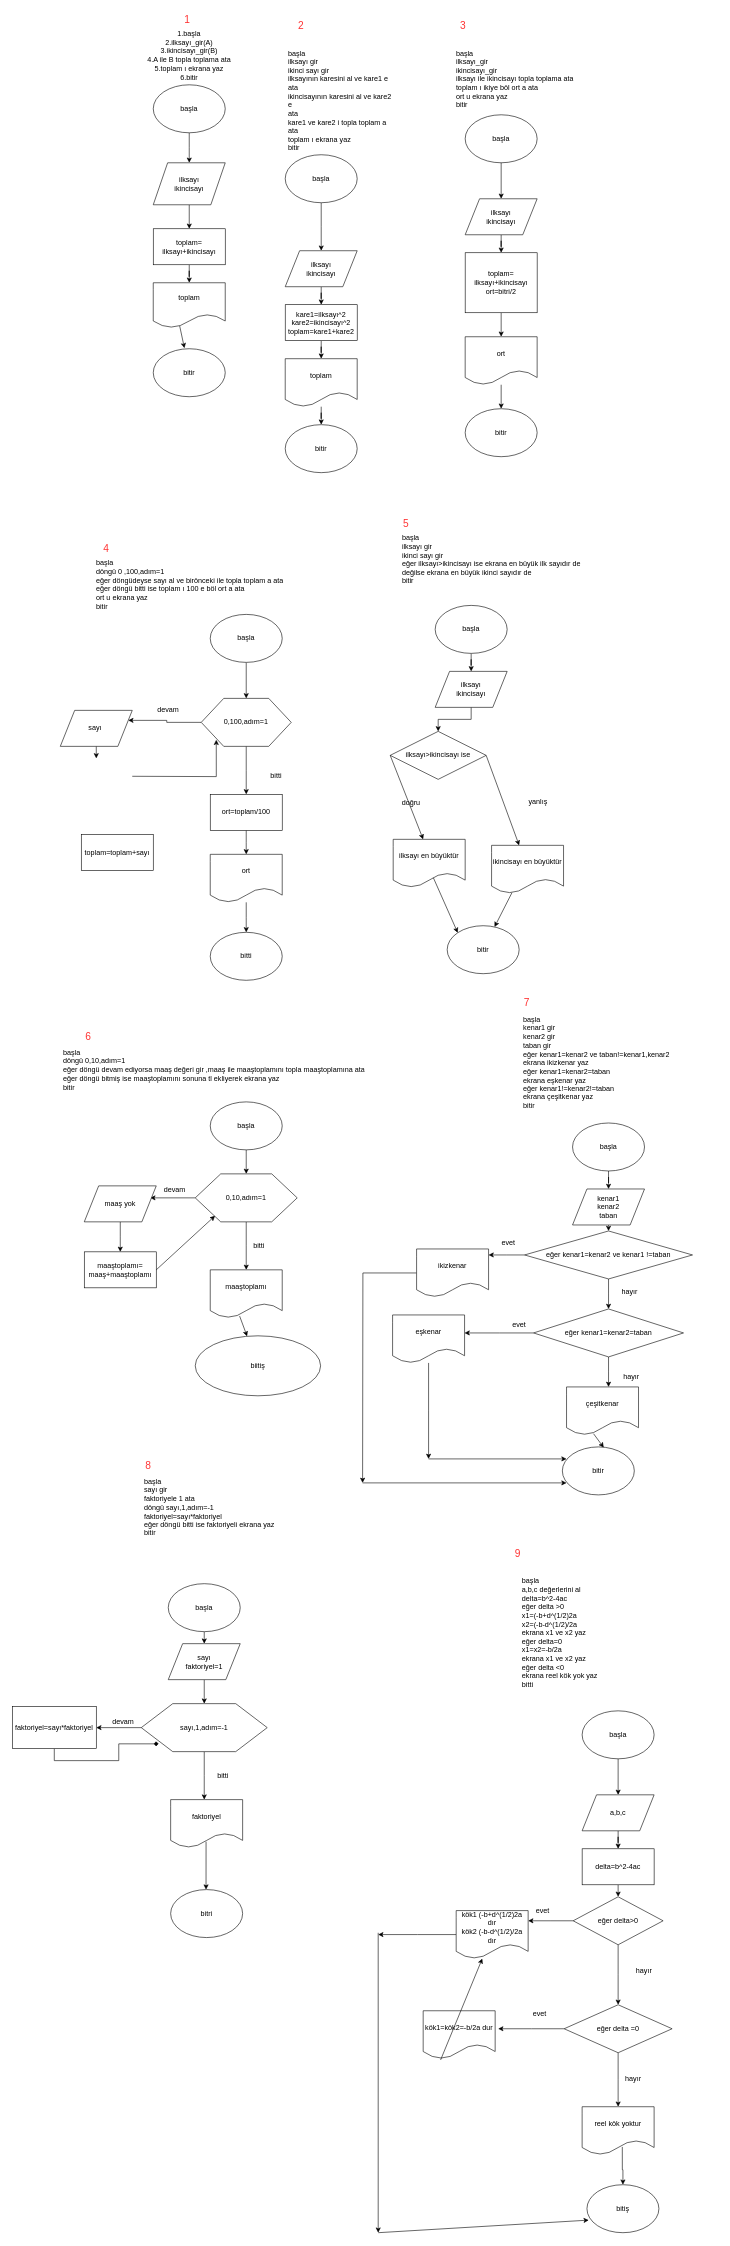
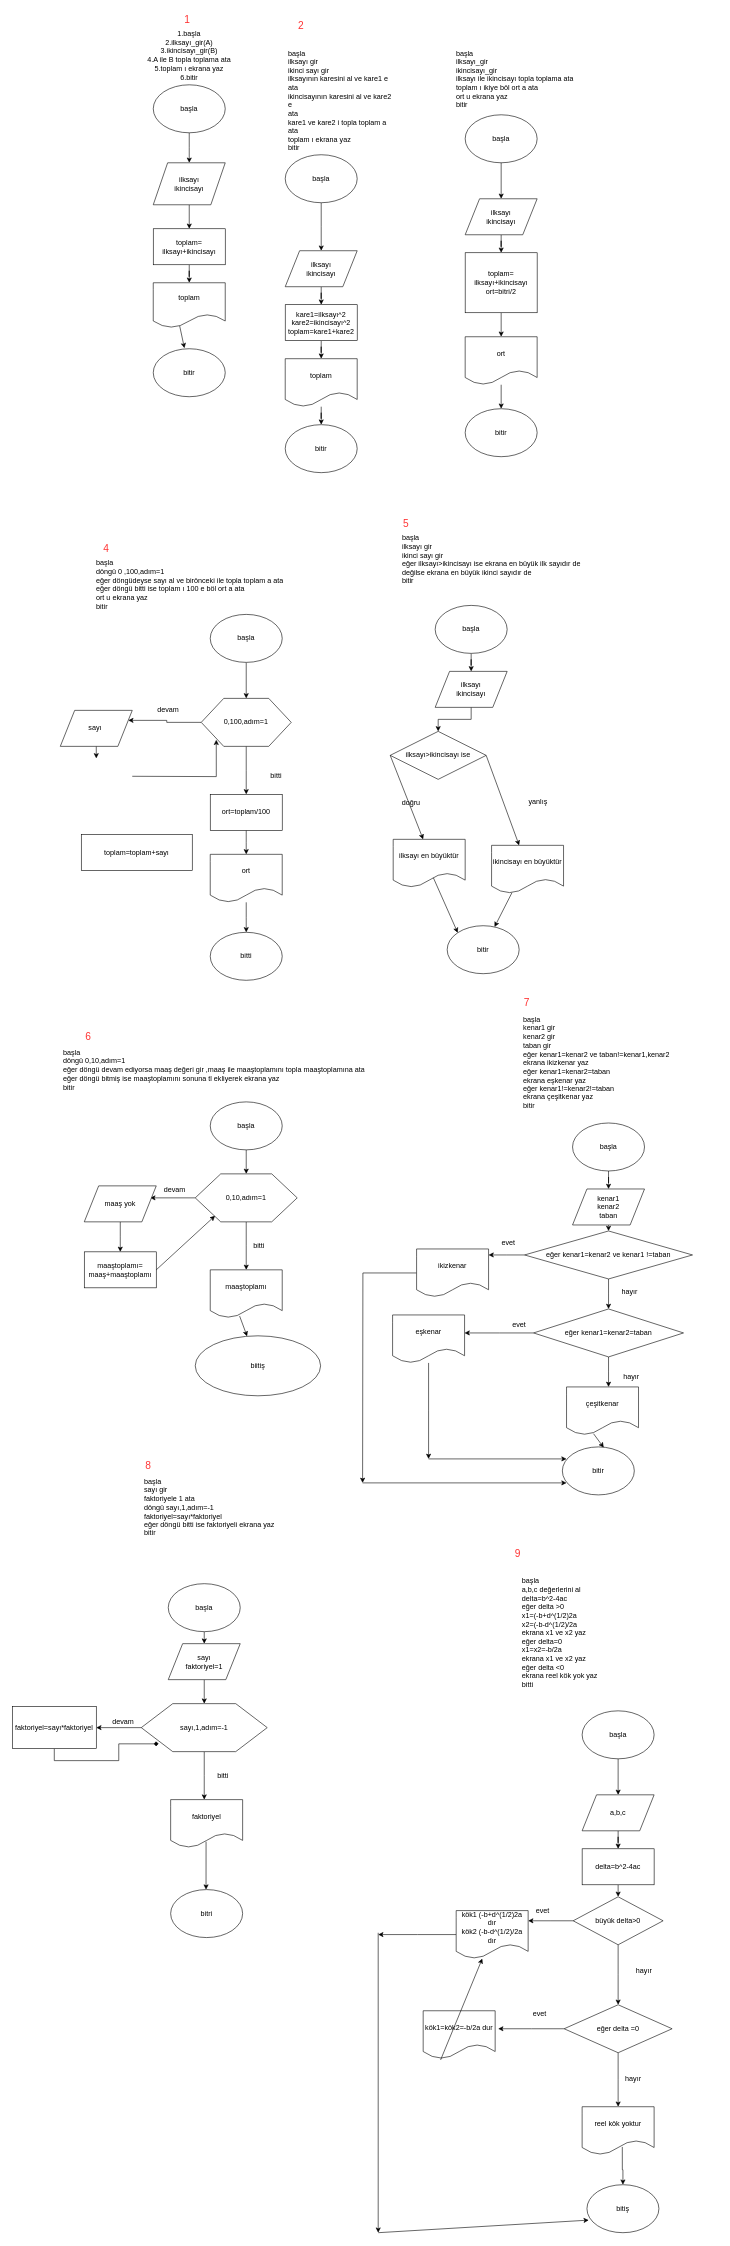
node "3": removed
node "toplam=toplam+sayı": size 72x36 -> 111x36
node "eğer delta>0": label "eğer delta>0" -> "büyük delta>0"
